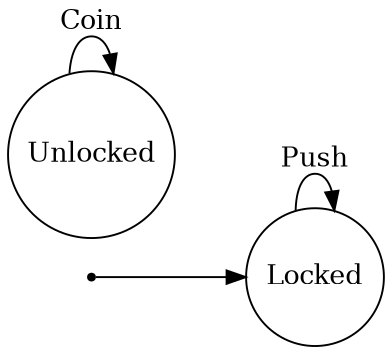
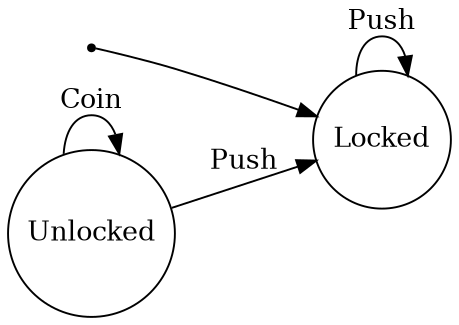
edge "Unlocked" -> "Locked": added, label "Push"
